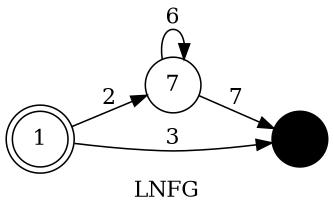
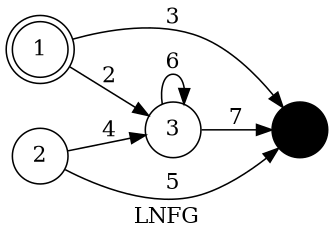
node "7": label "7" -> "3"
node "2": added
